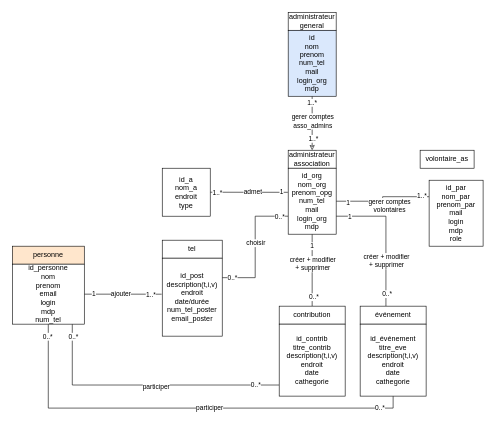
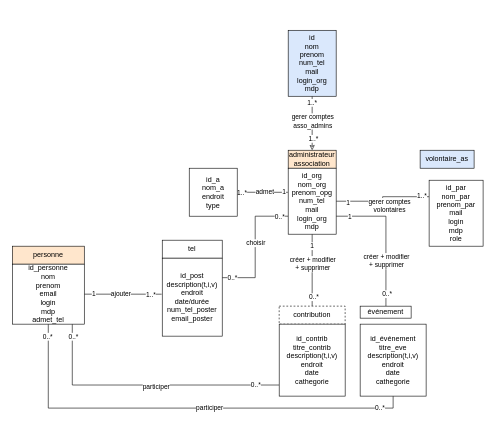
node "administrateur general": removed
node "administrateur association": fillcolor #ffffff -> #ffe6cc
node "volontaire_as": fillcolor #ffffff -> #dae8fc
node "id_a nom_a endroit type": moved (186, 192) -> (213, 192)
node "id_personne nom prenom email login mdp num_tel": label "id_personne nom prenom email login mdp num_tel" -> "id_personne nom prenom email login mdp admet_tel"
node "contribution": style solid -> dashed
node "événement": size 66x18 -> 51x12
